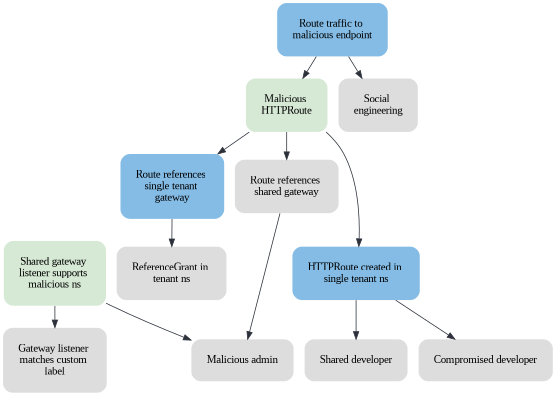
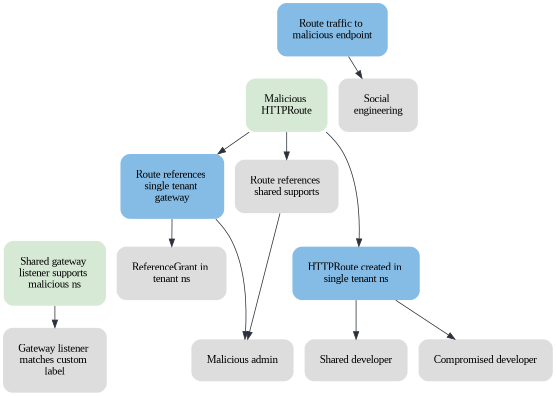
edge "Route traffic to malicious endpoint" -> "Malicious HTTPRoute": removed
node "Route references shared gateway": label "Route references shared gateway" -> "Route references shared supports"
edge "Shared gateway listener supports malicious ns" -> "Malicious admin": now "Route references single tenant gateway" -> "Malicious admin"
